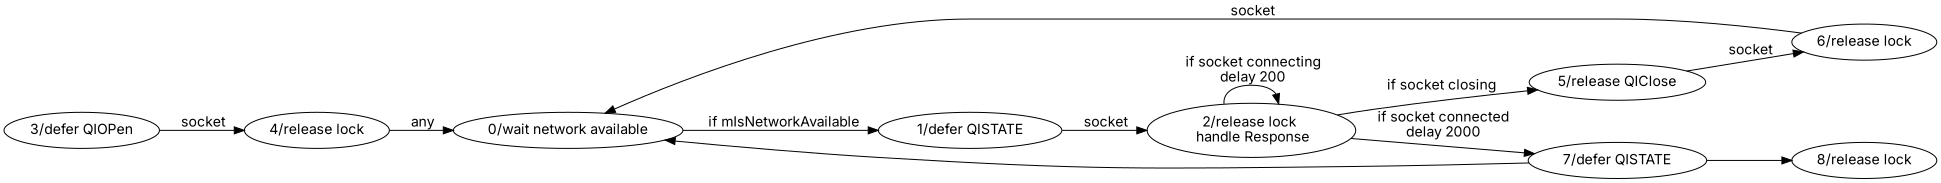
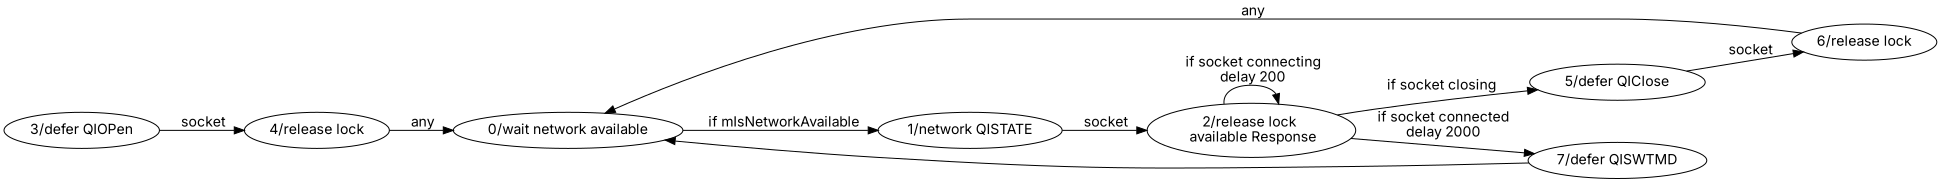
edge "6/release lock" -> "0/wait network available": label " socket" -> " any"
node "5/release QIClose": label "5/release QIClose" -> "5/defer QIClose"
node "1/defer QISTATE": label "1/defer QISTATE" -> "1/network QISTATE"
node "2/release lock handle Response": label "2/release lock handle Response" -> "2/release lock available Response"
node "7/defer QISTATE": label "7/defer QISTATE" -> "7/defer QISWTMD"
node "8/release lock": removed
